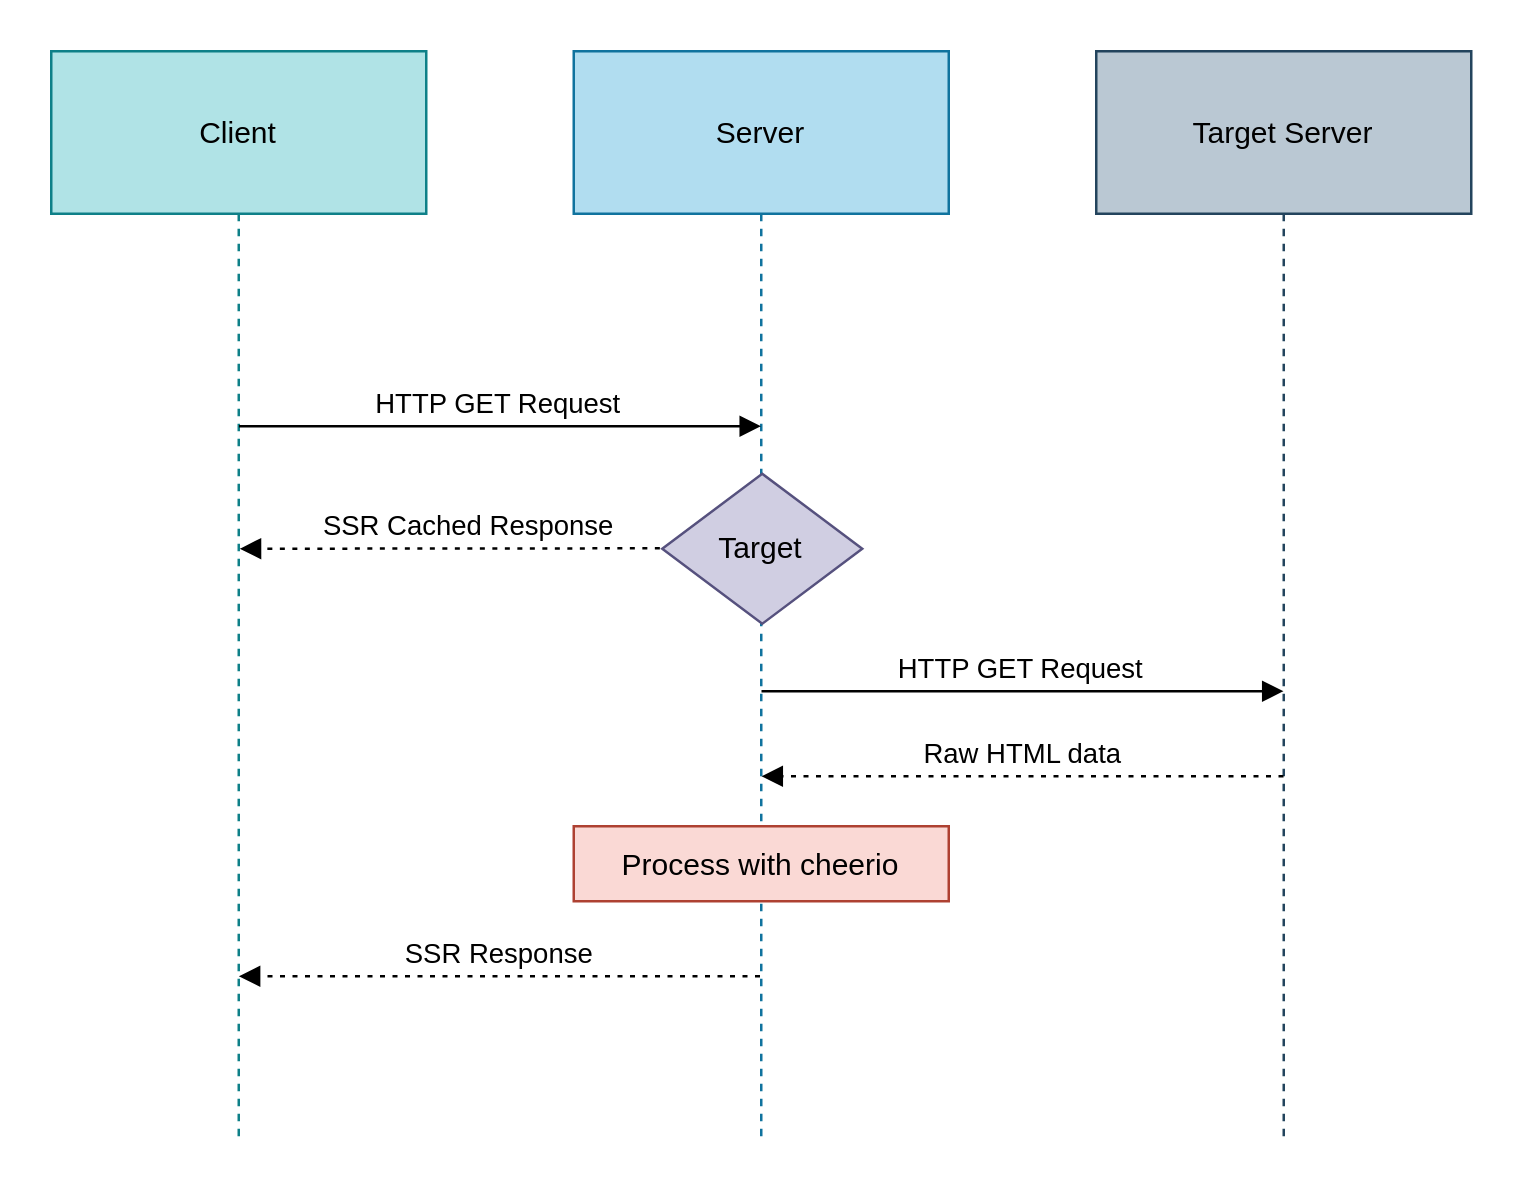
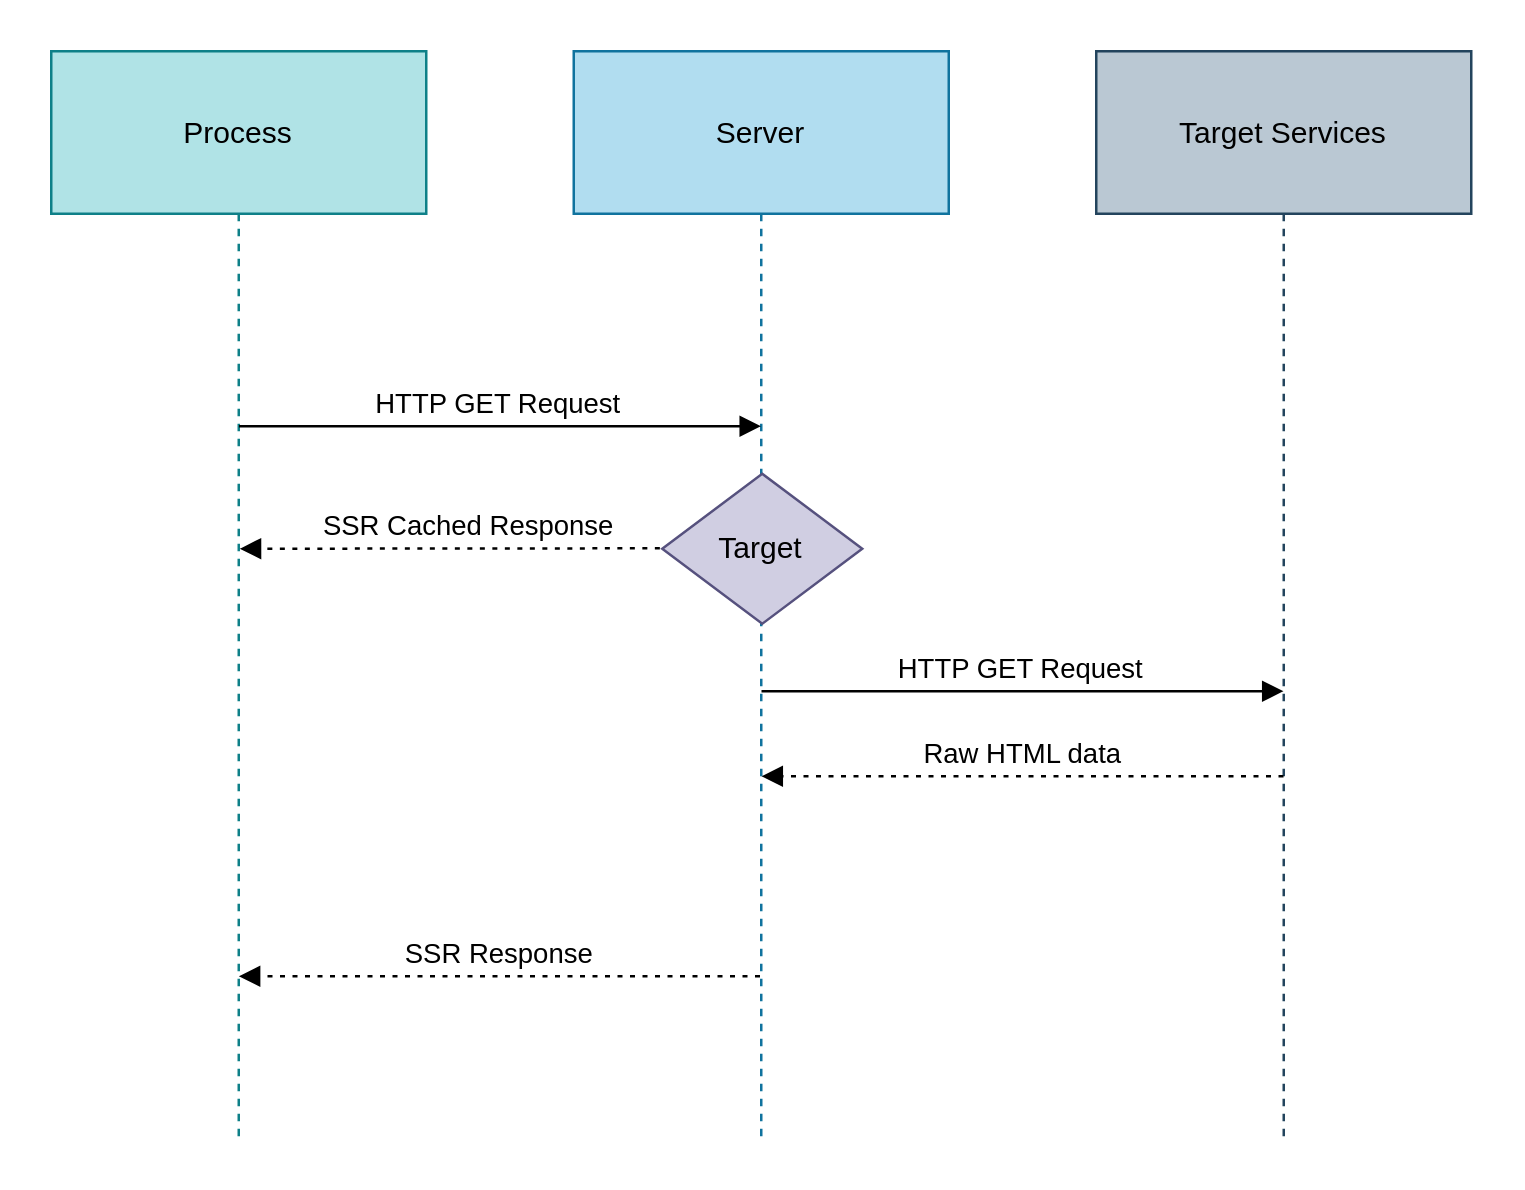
node "Client": label "Client" -> "Process"
node "Target Server": label "Target Server" -> "Target Services"
node "Process with cheerio": removed
